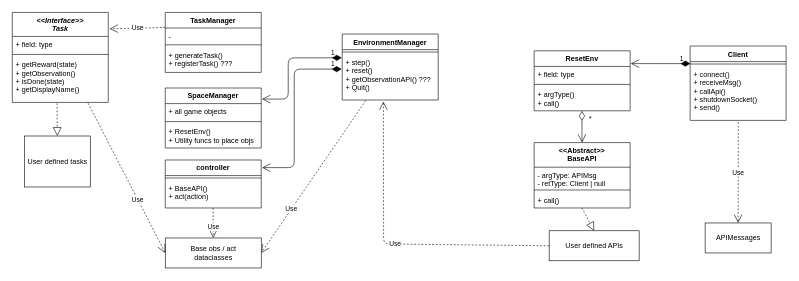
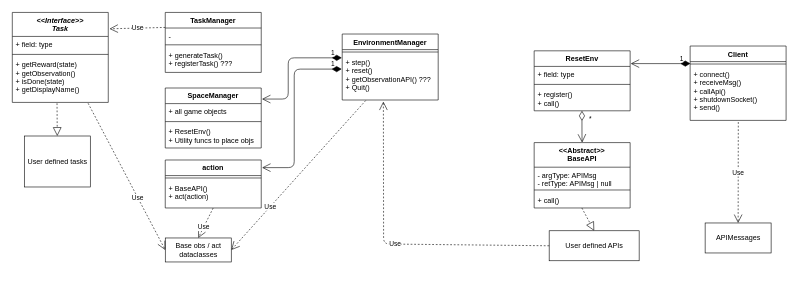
node "+ argType() + call()": label "+ argType() + call()" -> "+ register() + call()"
node "controller": label "controller" -> "action"
node "- argType: APIMsg - retType: Client | null": label "- argType: APIMsg - retType: Client | null" -> "- argType: APIMsg - retType: APIMsg | null"
node "Base obs / act dataclasses": size 96x30 -> 66x24
